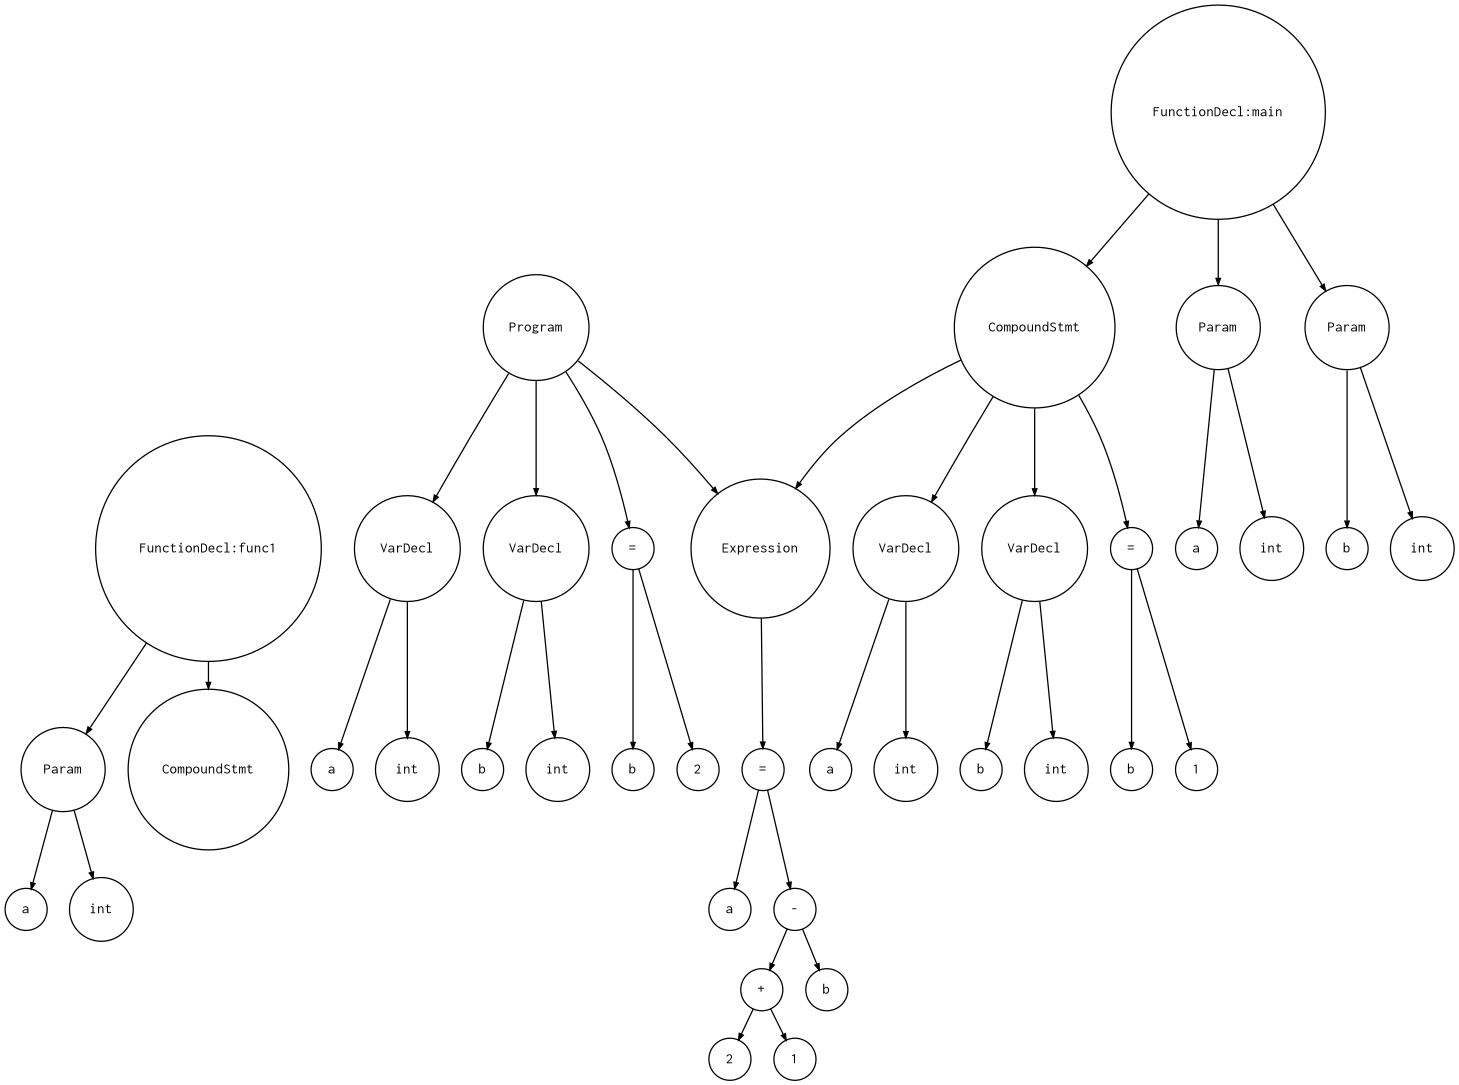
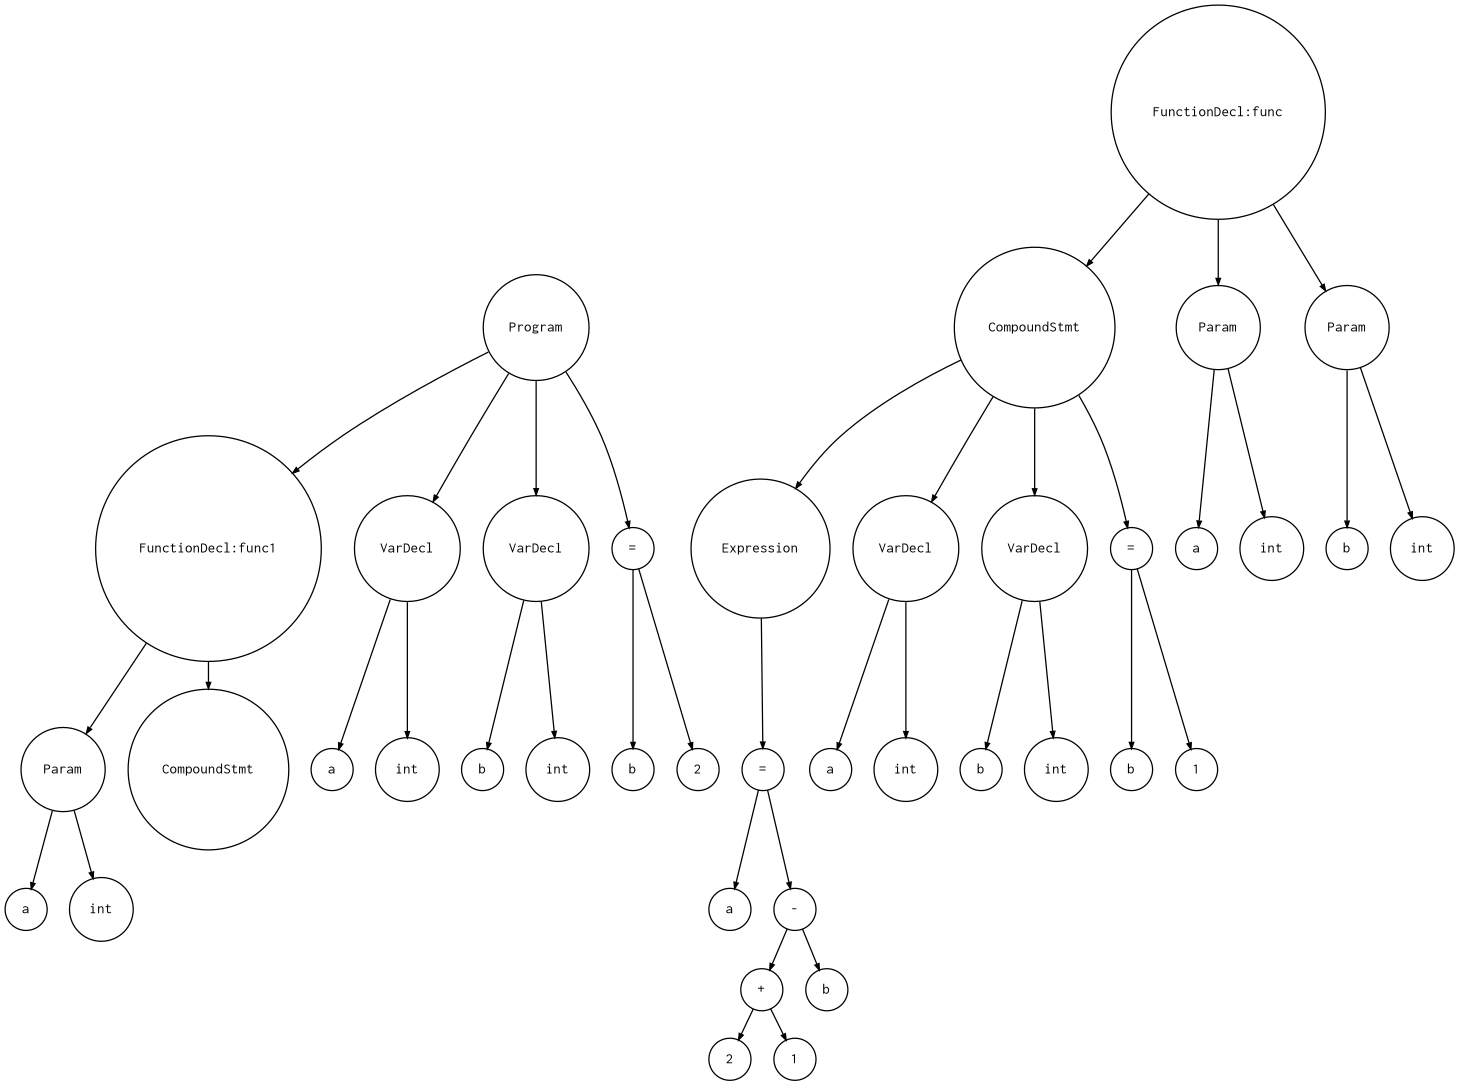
node "FunctionDecl:main": label "FunctionDecl:main" -> "FunctionDecl:func"
edge "Program" -> "Expression": now "Program" -> "FunctionDecl:func1"
